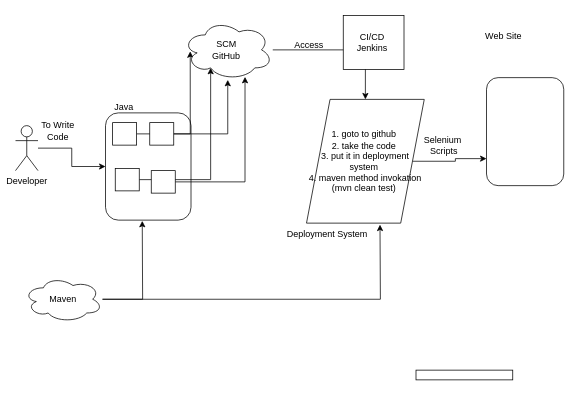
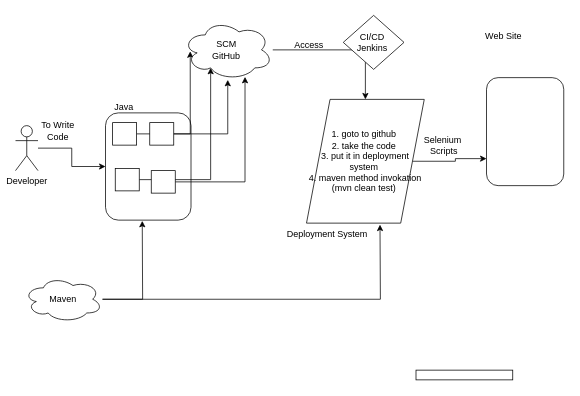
node "CI/CD Jenkins": shape rectangle -> diamond
